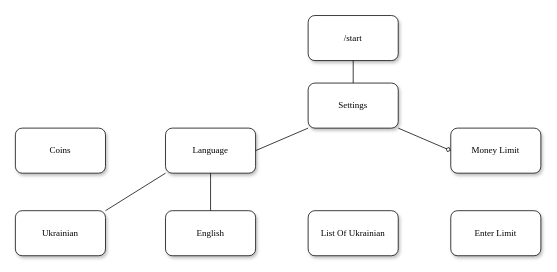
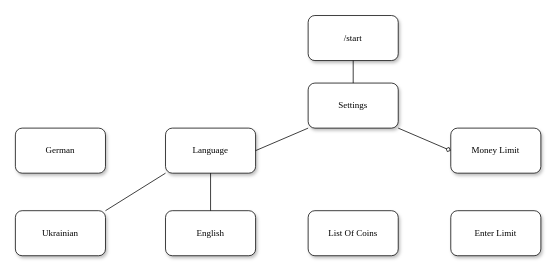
node "Coins": label "Coins" -> "German"
node "List Of Ukrainian": label "List Of Ukrainian" -> "List Of Coins"
